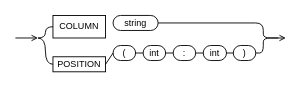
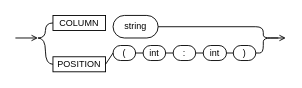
node "string": size 45x15 -> 45x23
node "COLUMN": size 53x23 -> 53x15
